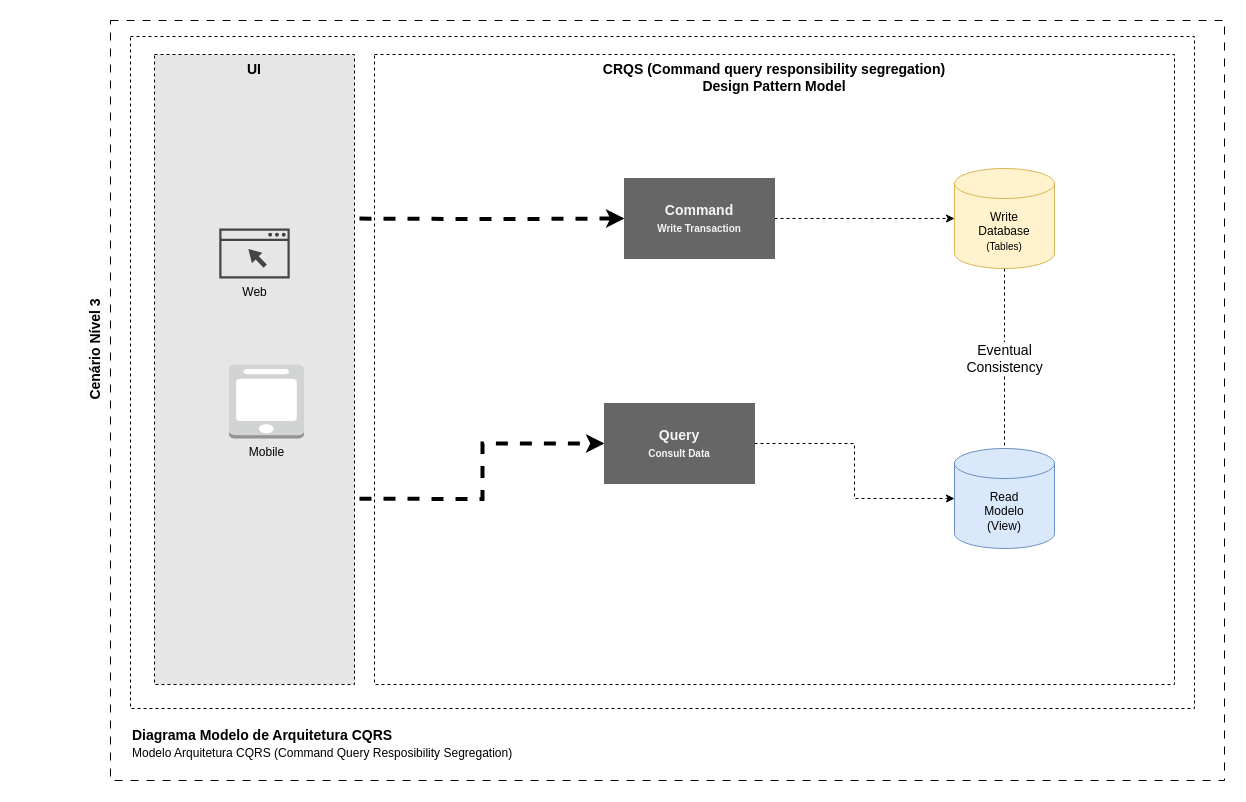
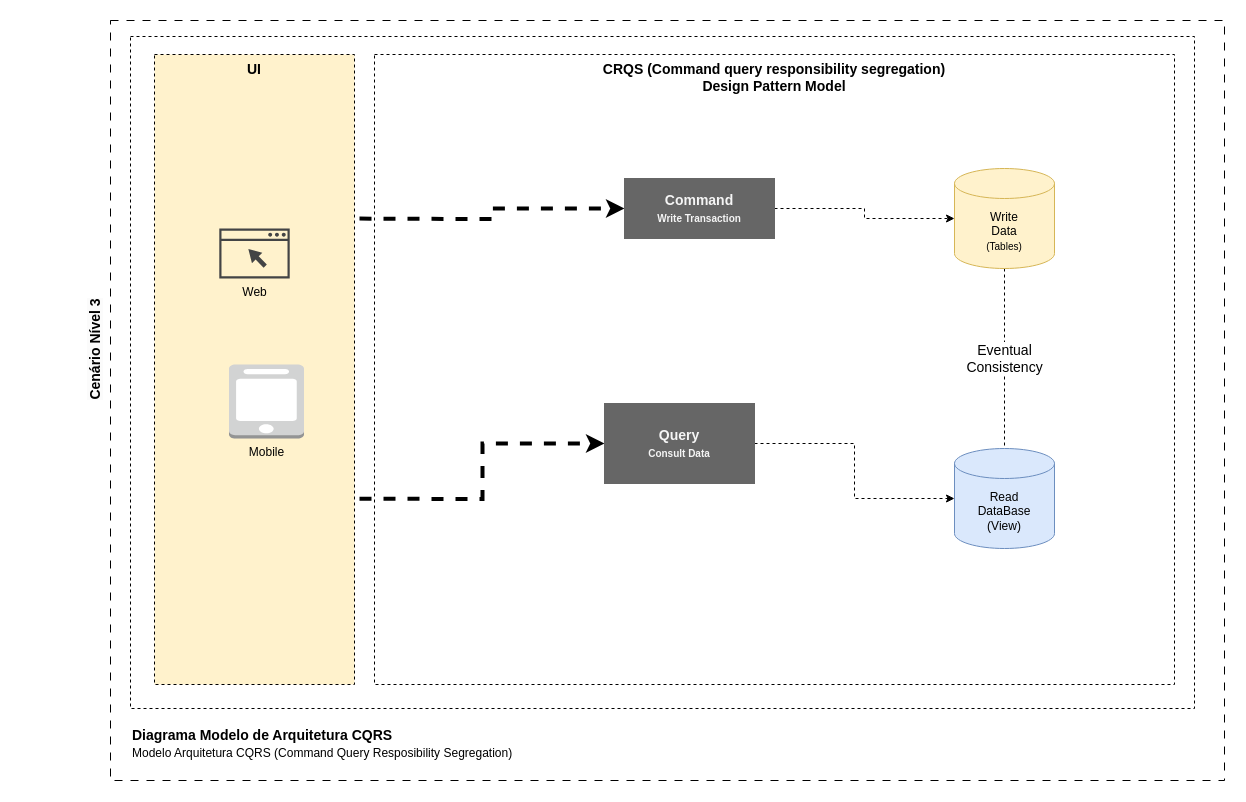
node "UI": fillcolor #e6e6e6 -> #fff2cc
node "Command Write Transaction": size 150x80 -> 150x60
node "Write Database (Tables)": label "Write Database (Tables)" -> "Write Data (Tables)"
node "Read Modelo (View)": label "Read Modelo (View)" -> "Read DataBase (View)"
